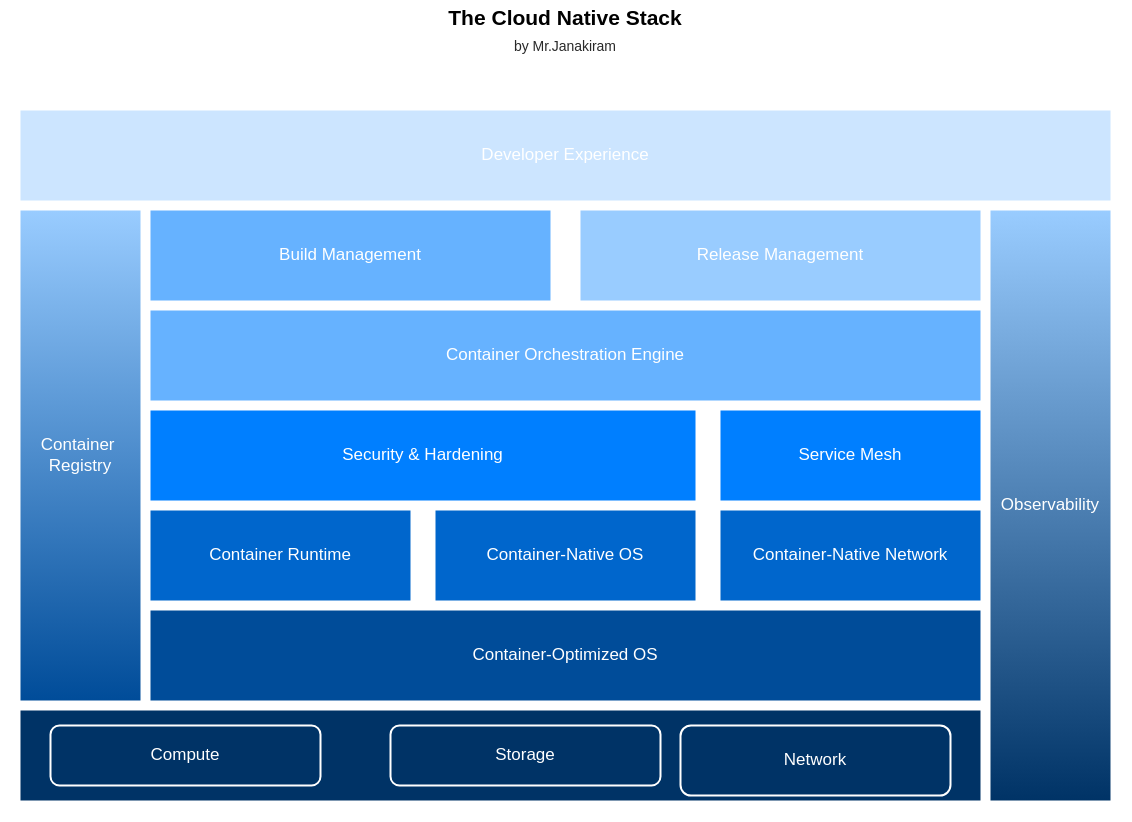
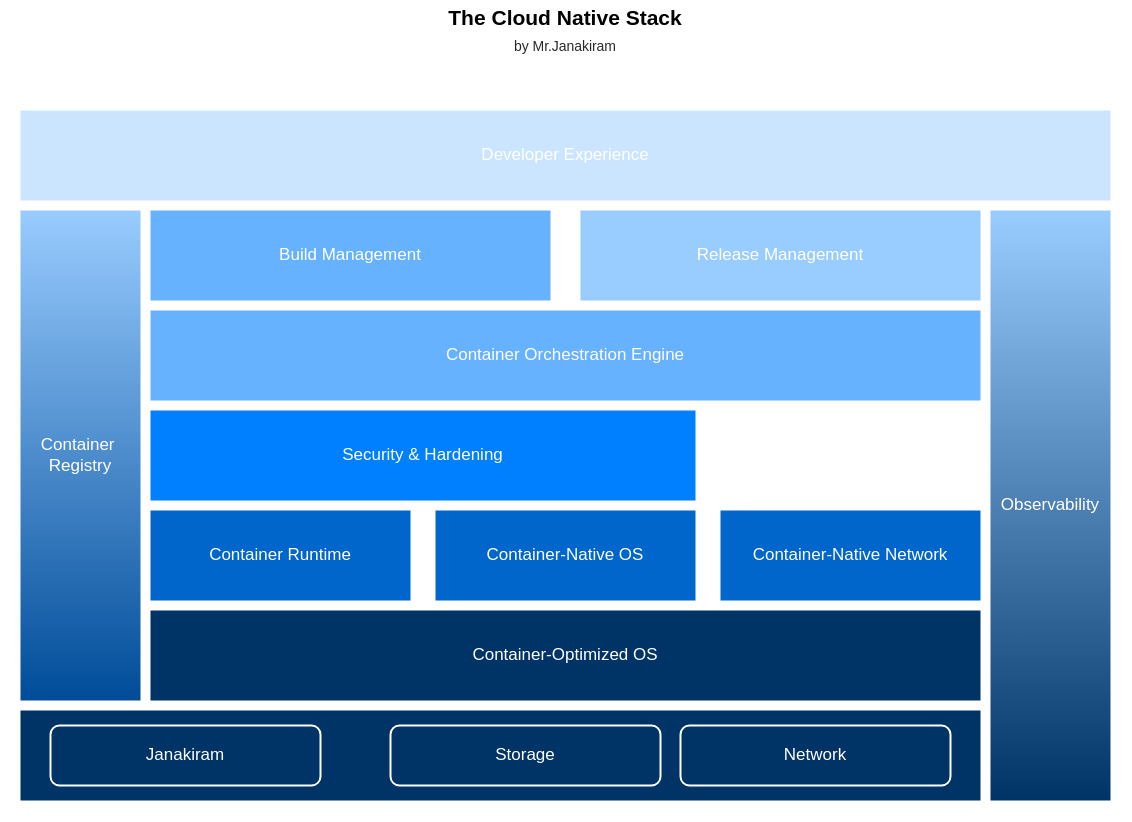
node "Service Mesh": removed
node "Container-Optimized OS": fillcolor #004c99 -> #003366
node "Compute": label "Compute" -> "Janakiram"
node "Network": size 270x70 -> 270x60
